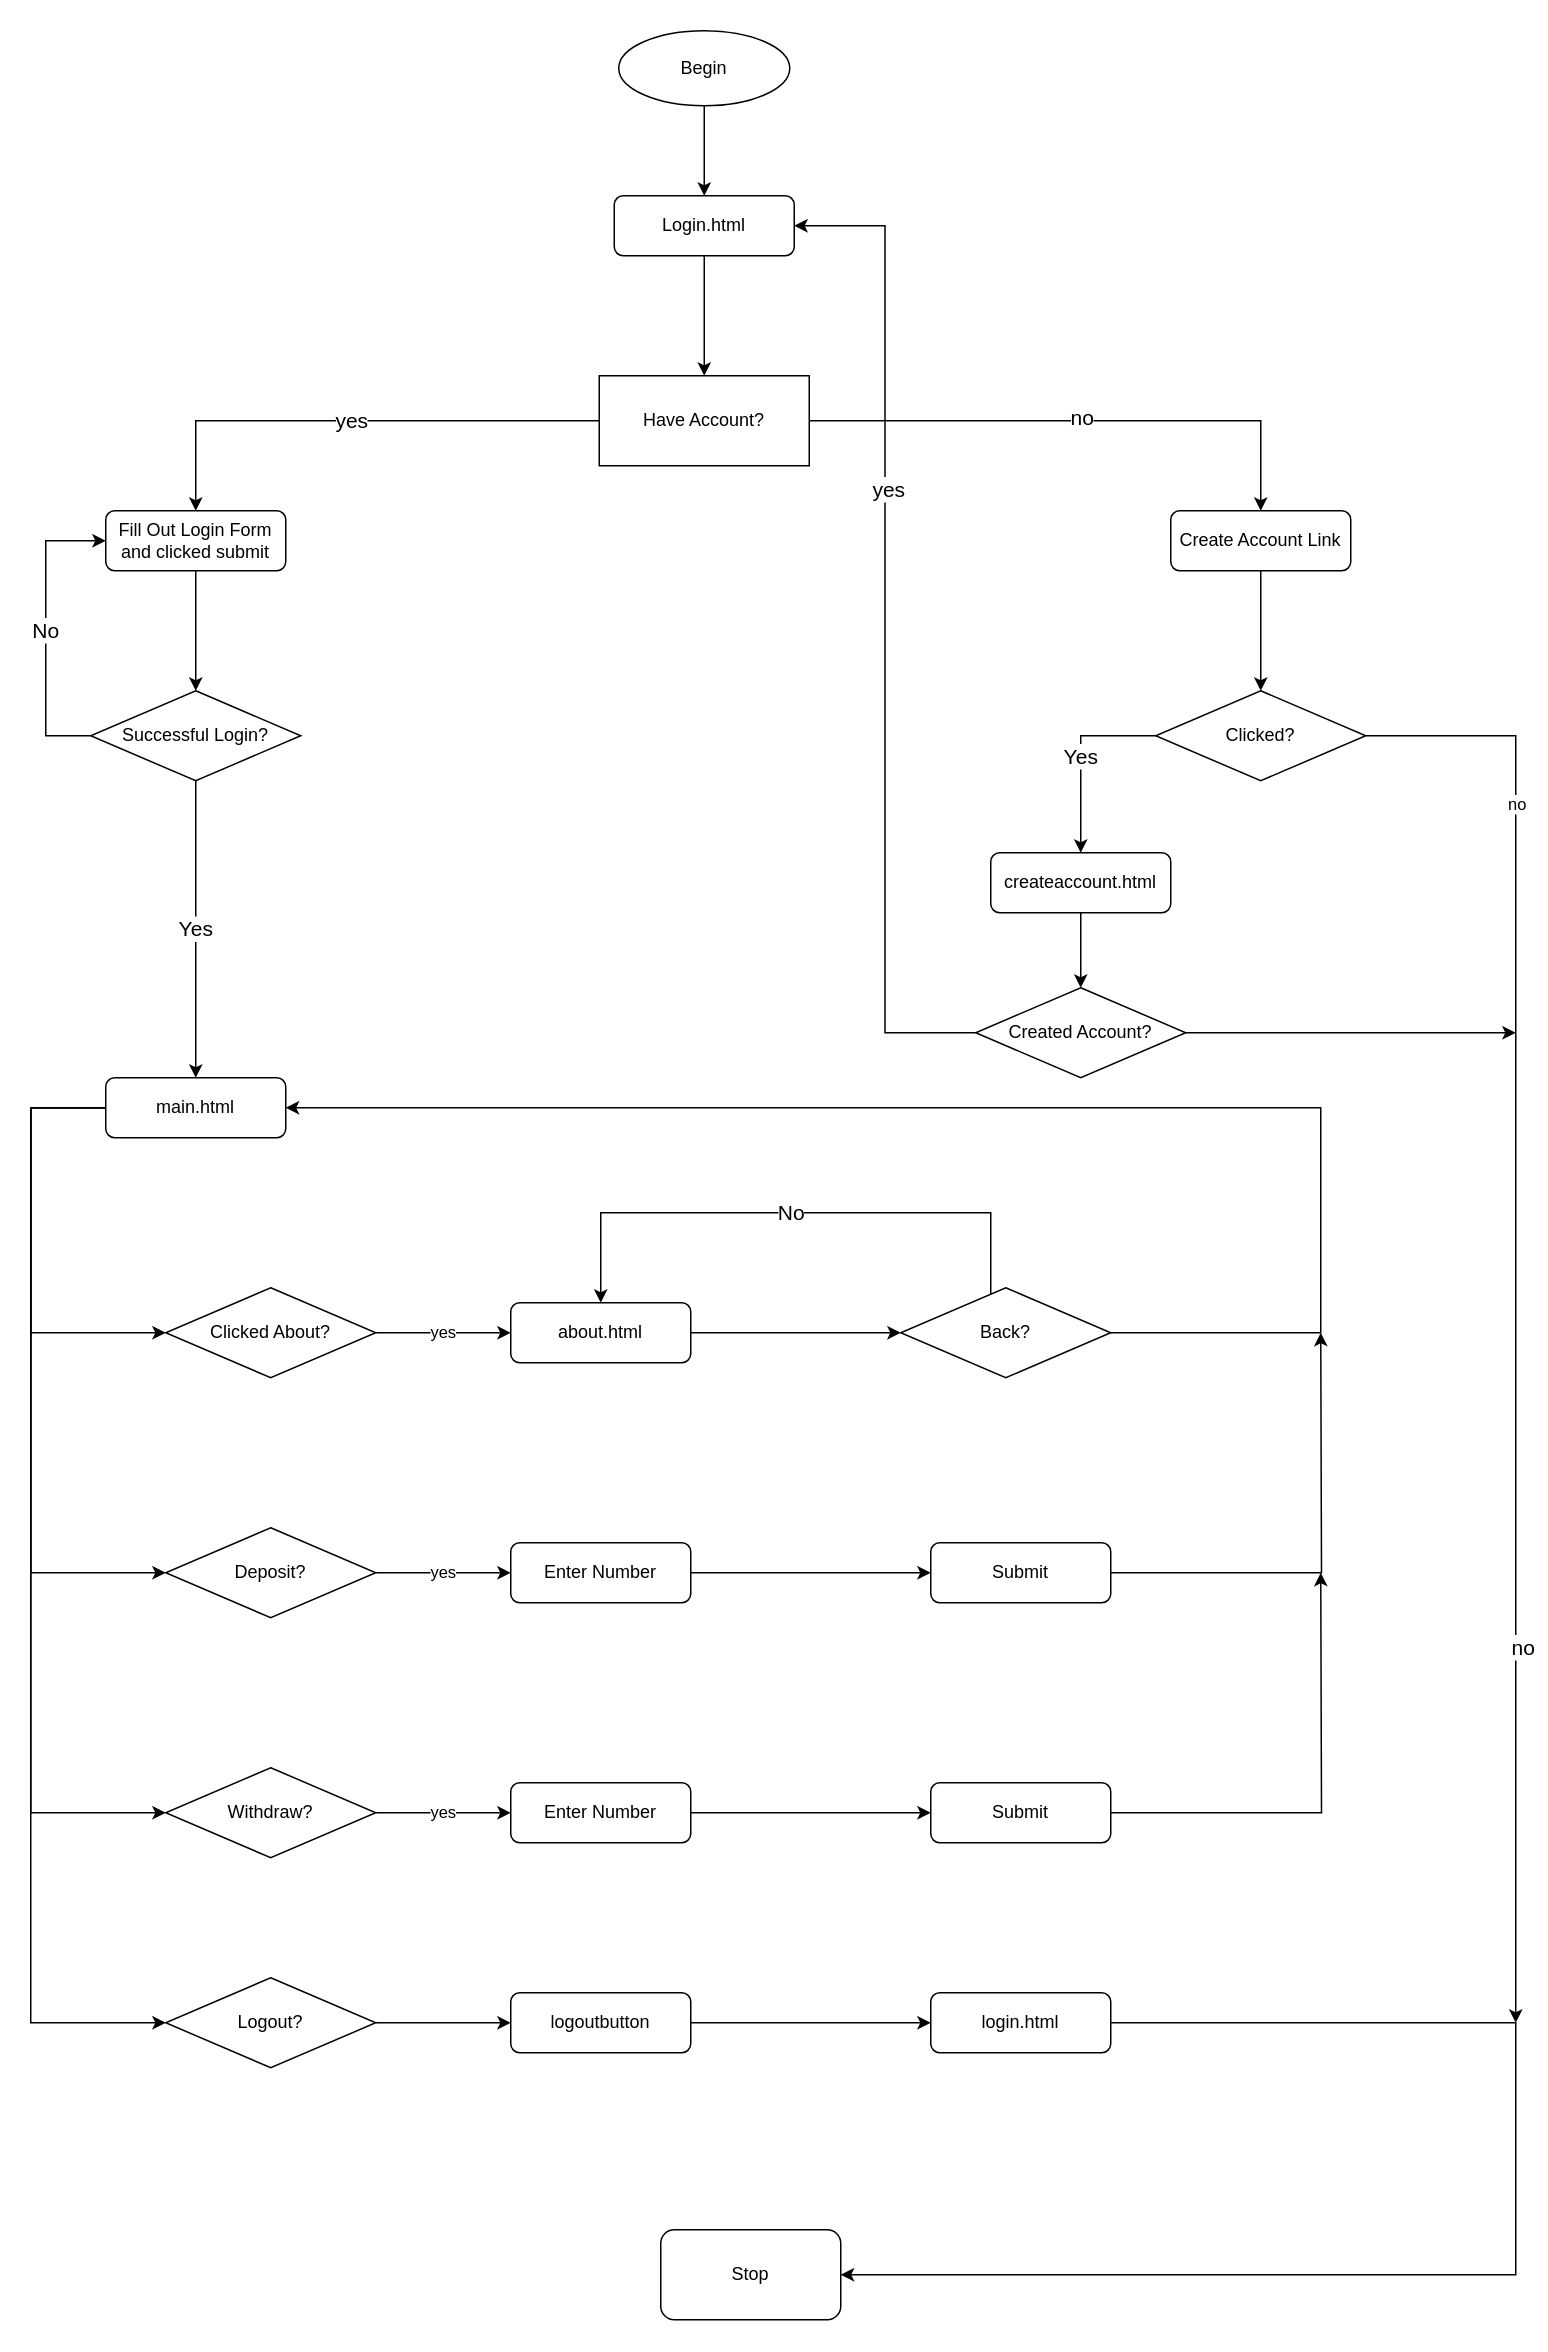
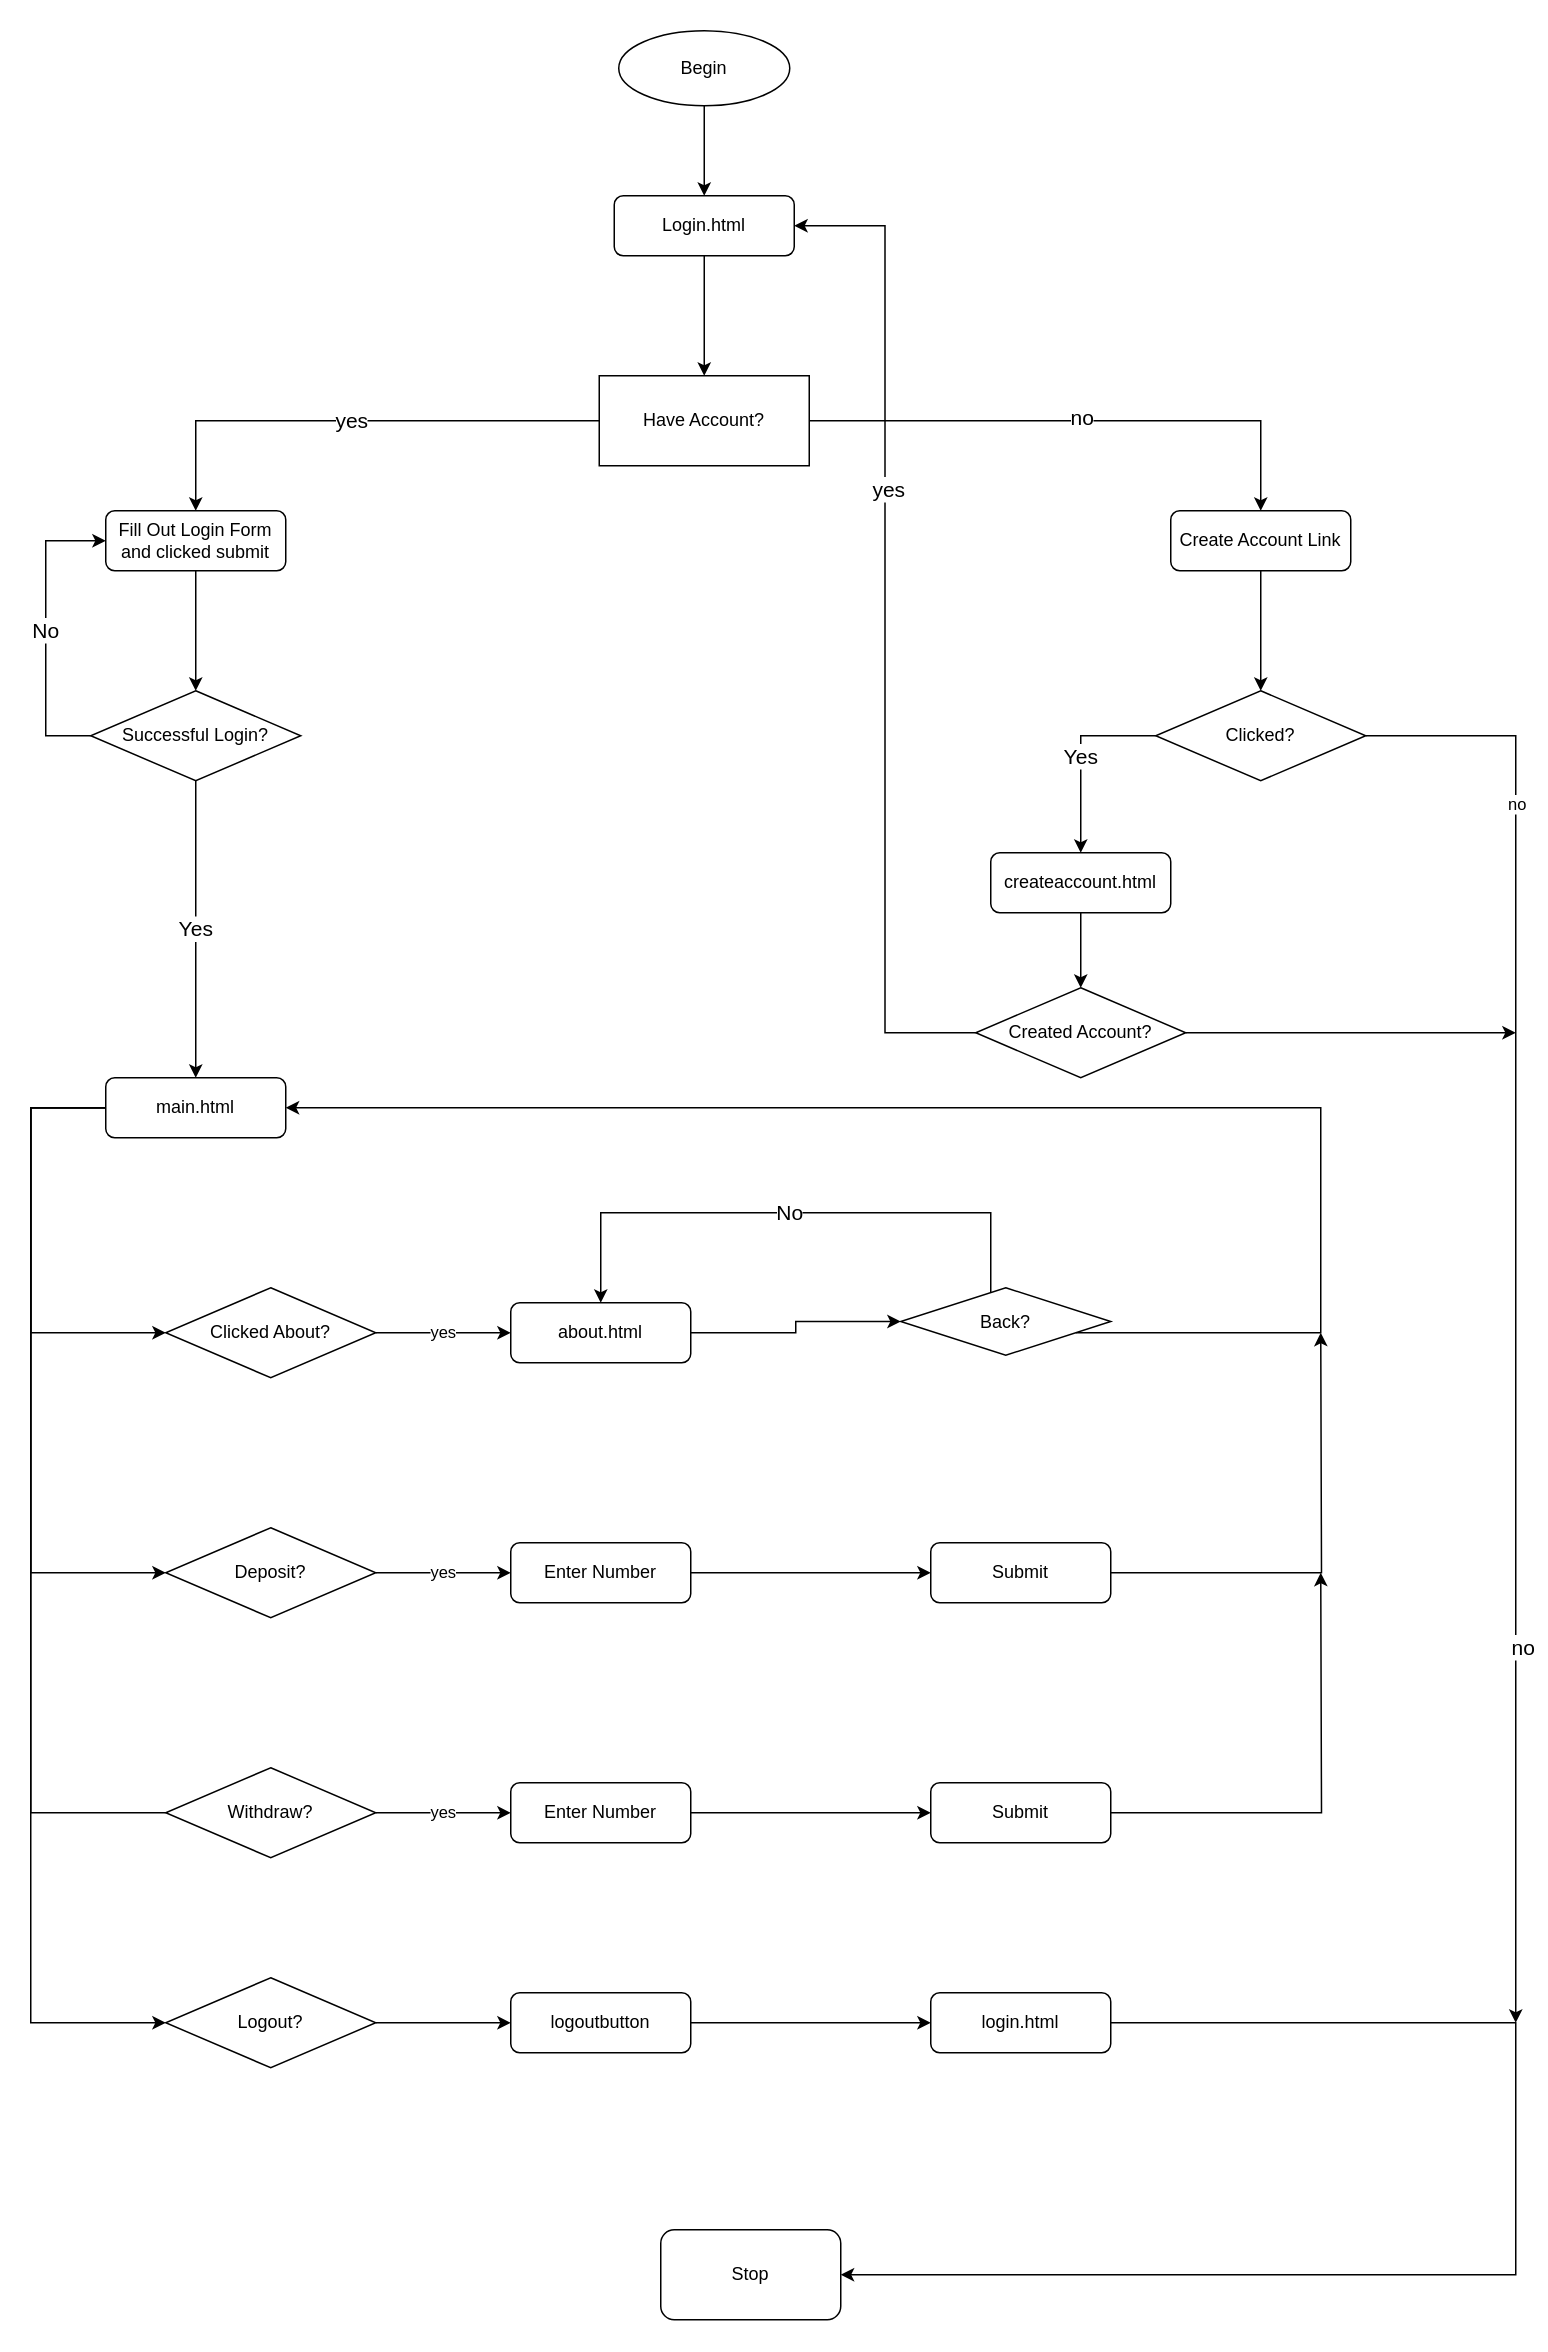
node "Back?": size 210x90 -> 210x68
edge "main.html" -> "Withdraw?": arrowhead classic -> none
